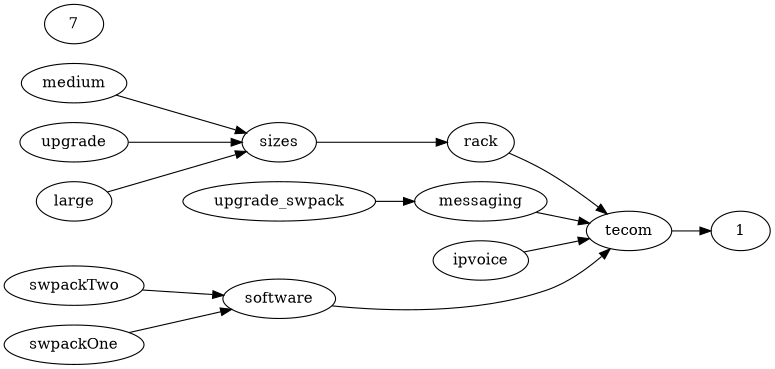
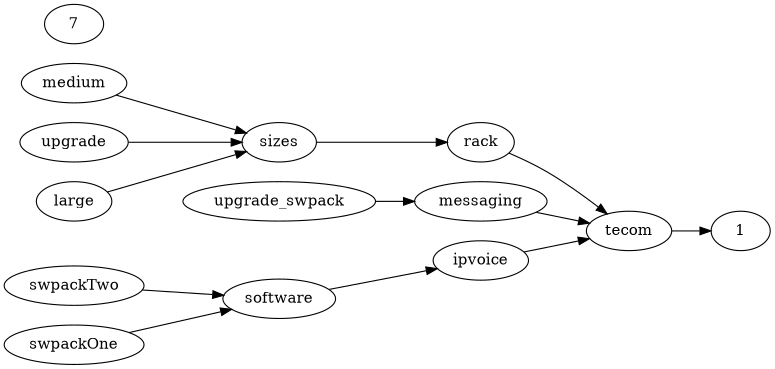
edge "software" -> "tecom": now "software" -> "ipvoice"
